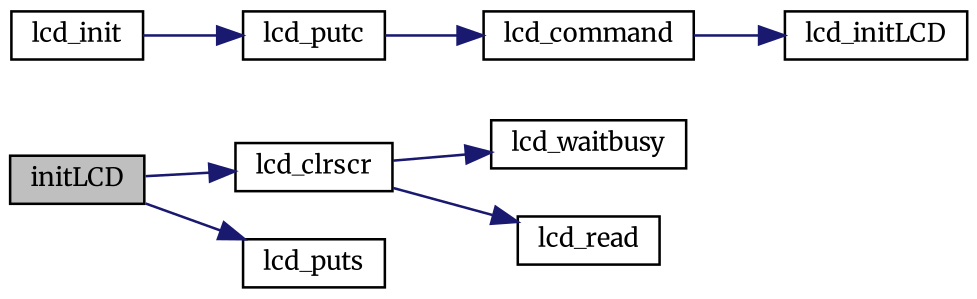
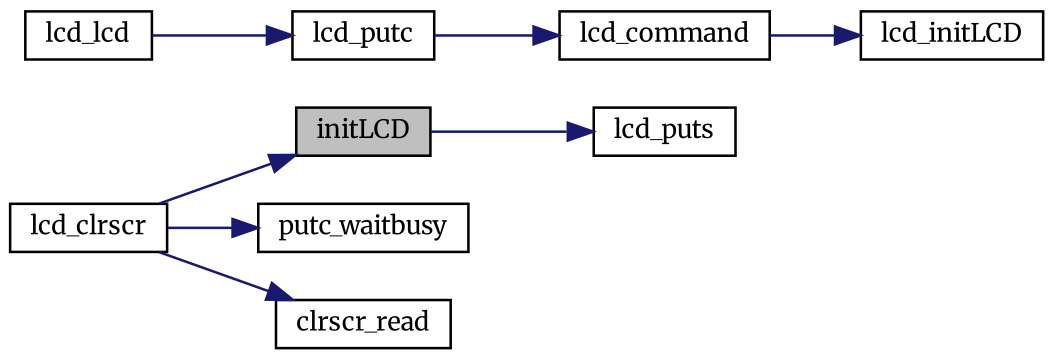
node "lcd_init": label "lcd_init" -> "lcd_lcd"
node "lcd_waitbusy": label "lcd_waitbusy" -> "putc_waitbusy"
edge "initLCD" -> "lcd_clrscr": reversed
node "lcd_read": label "lcd_read" -> "clrscr_read"
